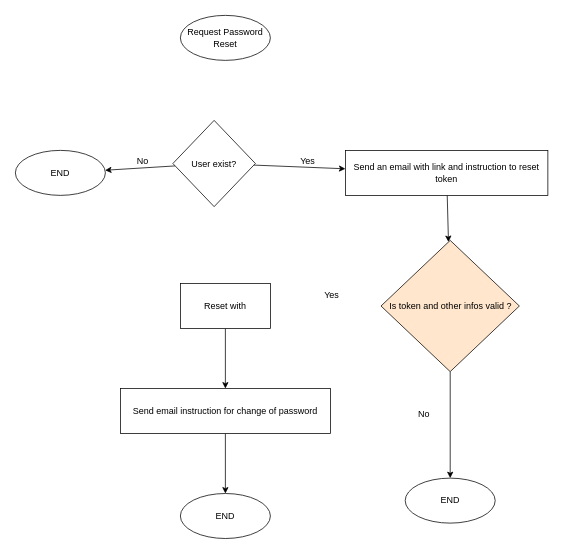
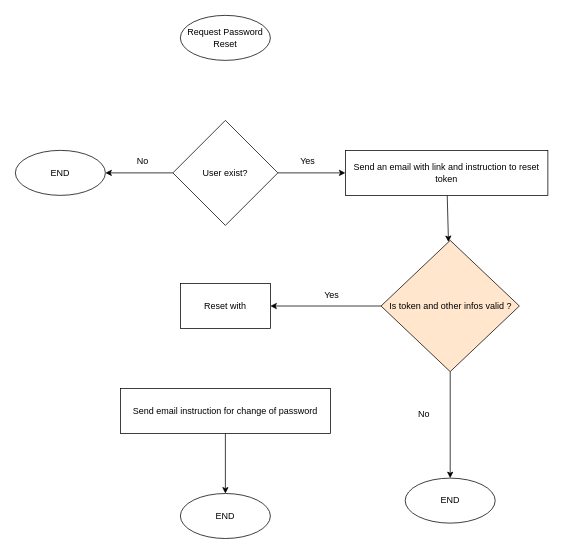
node "User exist?": size 83x86 -> 105x105
edge "Is token and other infos valid ?" -> "Reset with": added
edge "Reset with" -> "Send email instruction for change of password": removed
